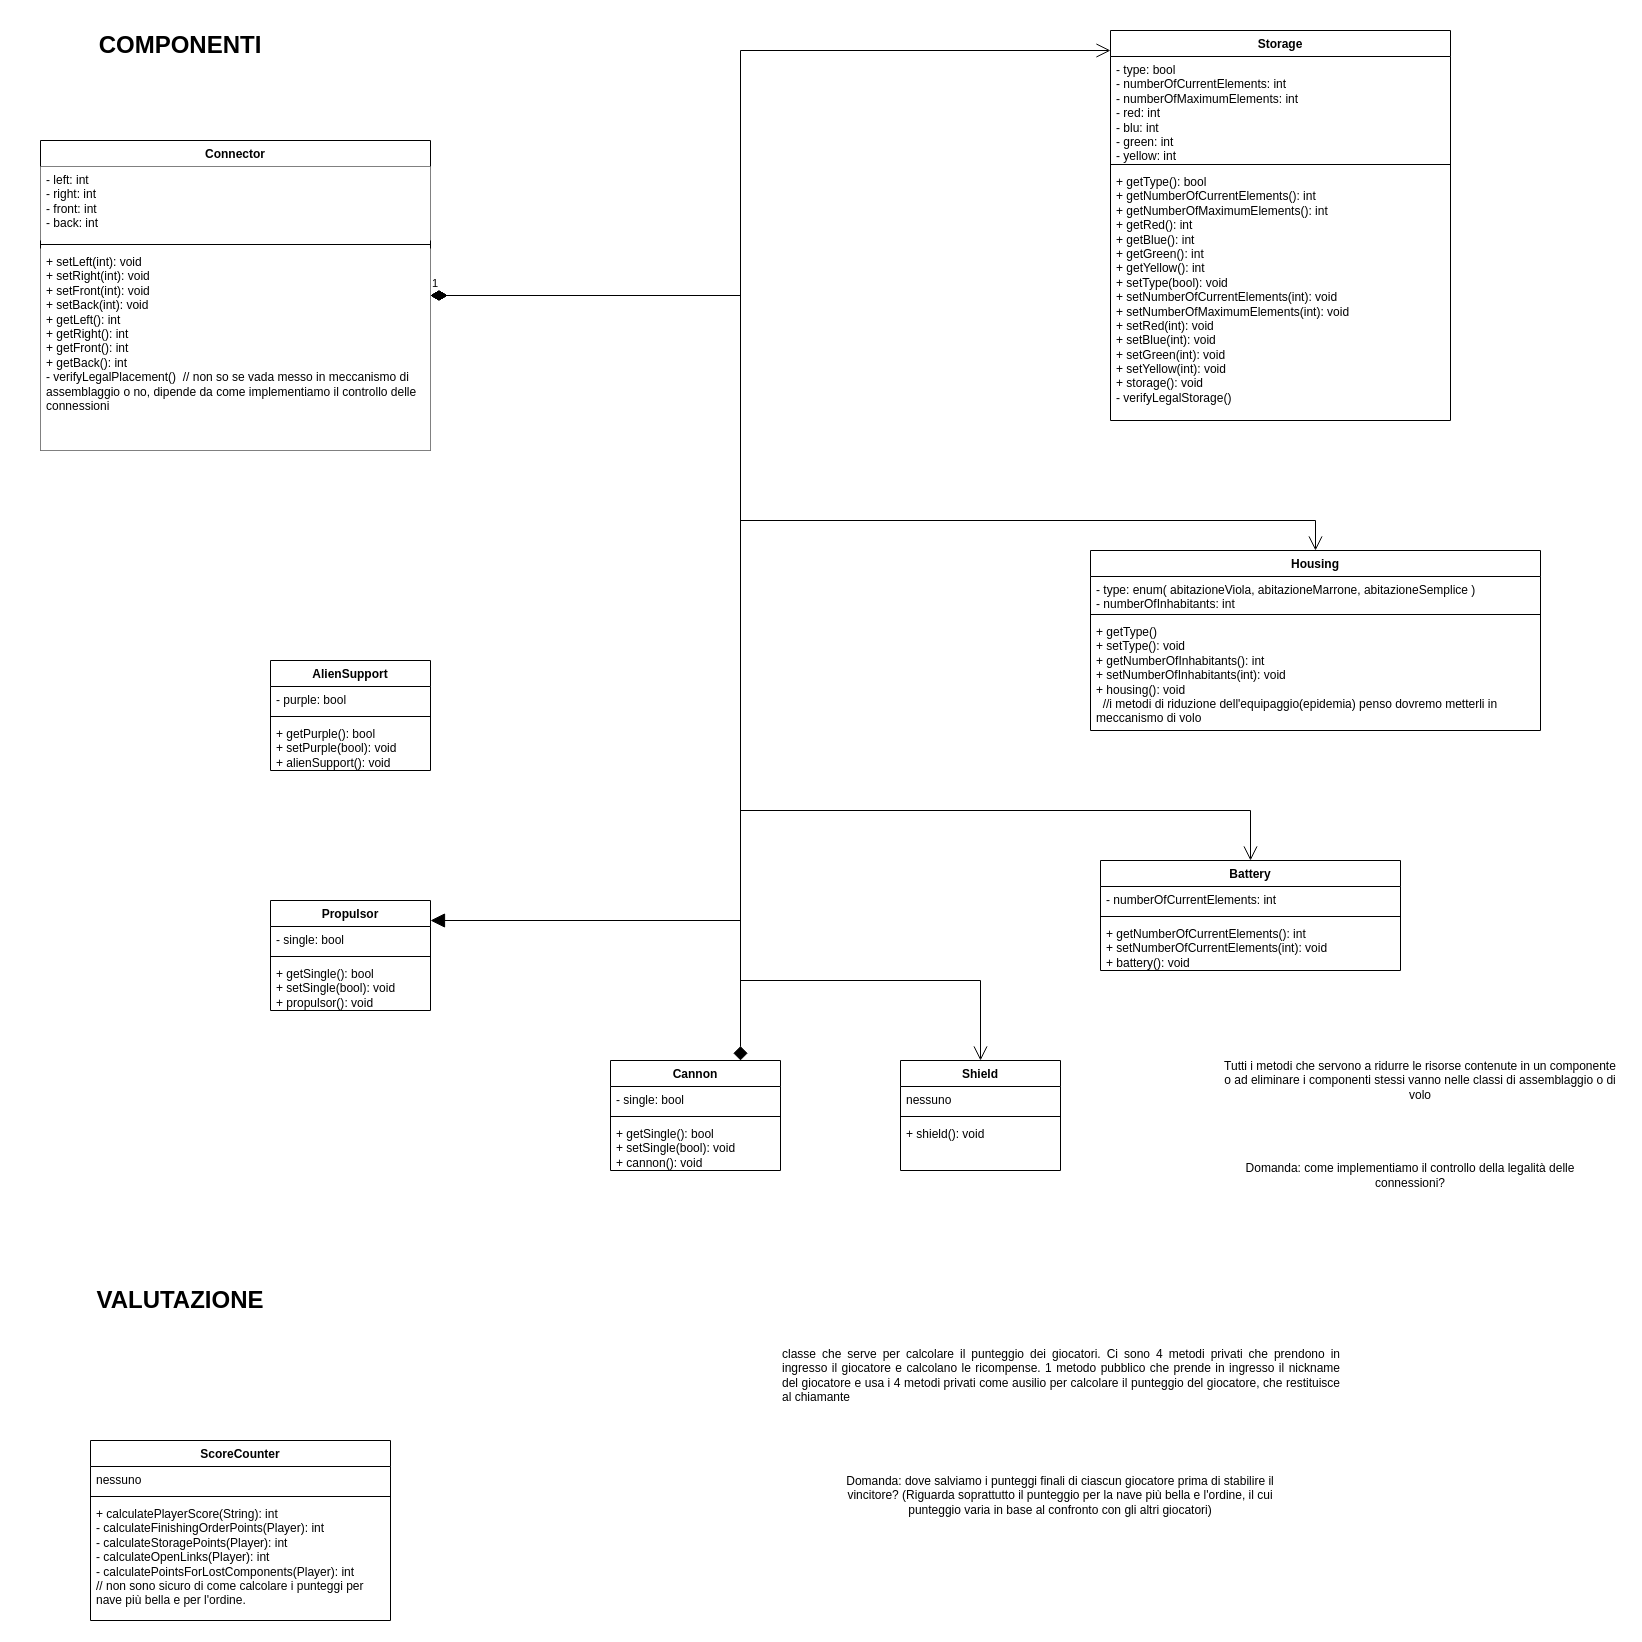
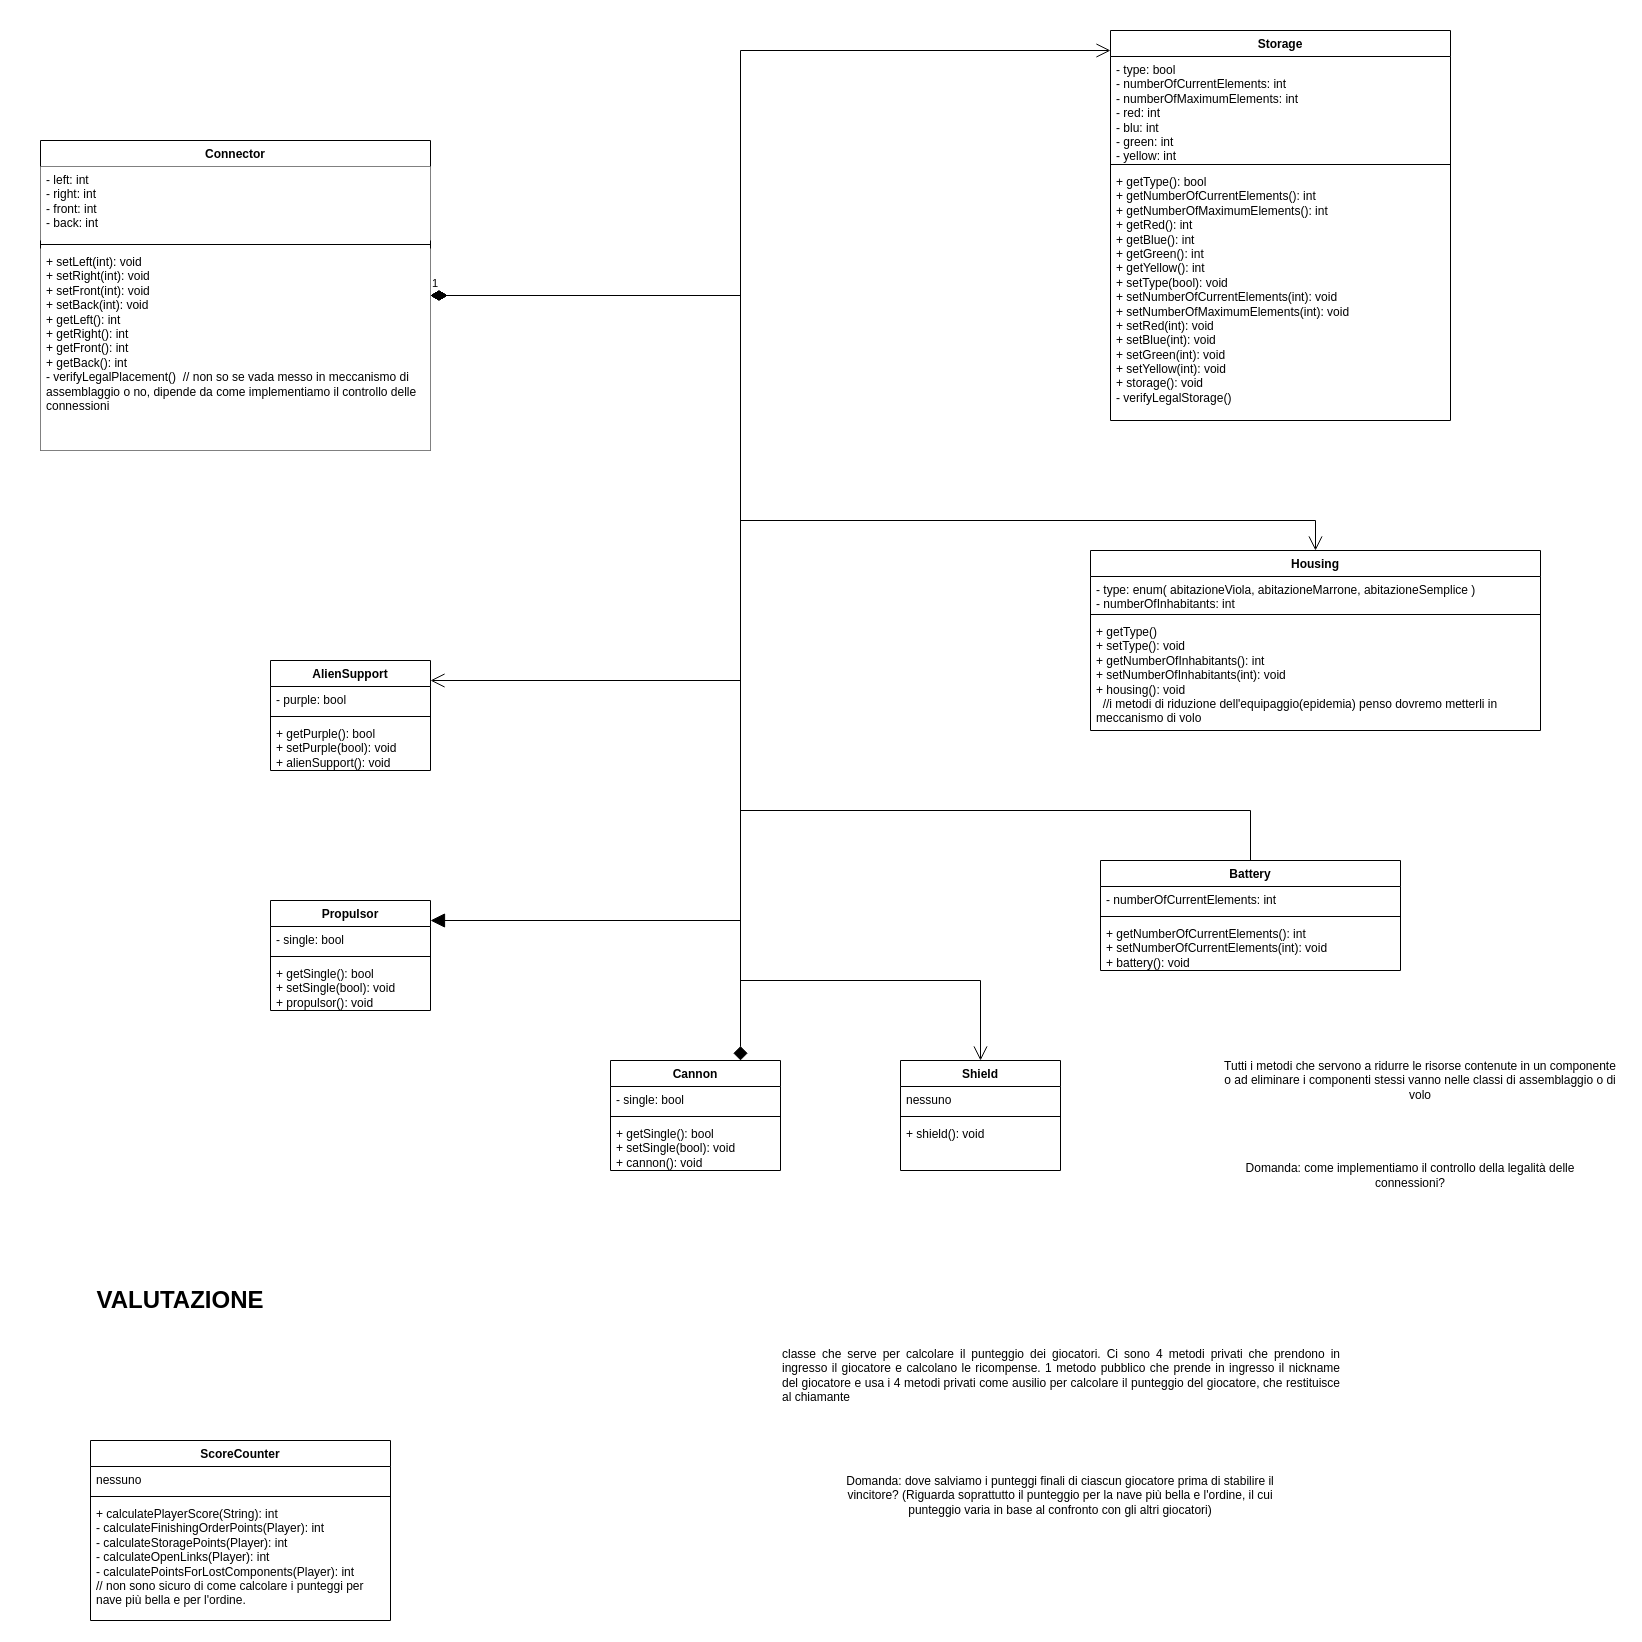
node "COMPONENTI": removed
edge "Connector" -- "AlienSupport": added, label "1"
edge "Connector" -- "Battery": arrowhead open -> none
